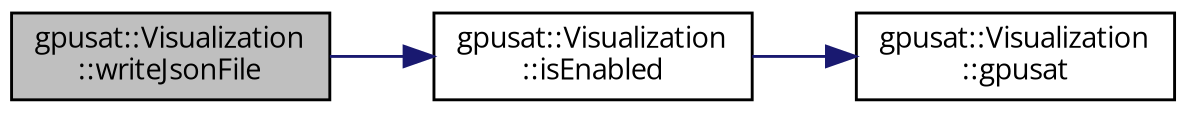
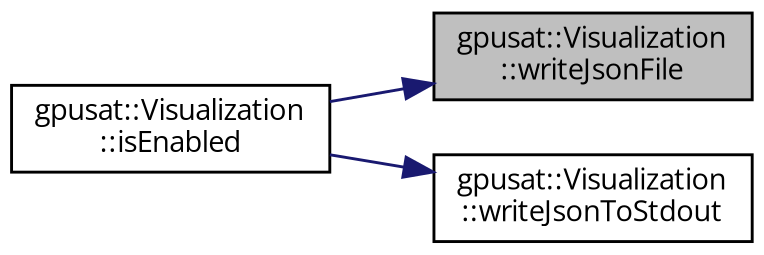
edge "gpusat::Visualization ::writeJsonFile" -> "gpusat::Visualization ::isEnabled": reversed
node "gpusat::Visualization ::gpusat": label "gpusat::Visualization ::gpusat" -> "gpusat::Visualization ::writeJsonToStdout"
